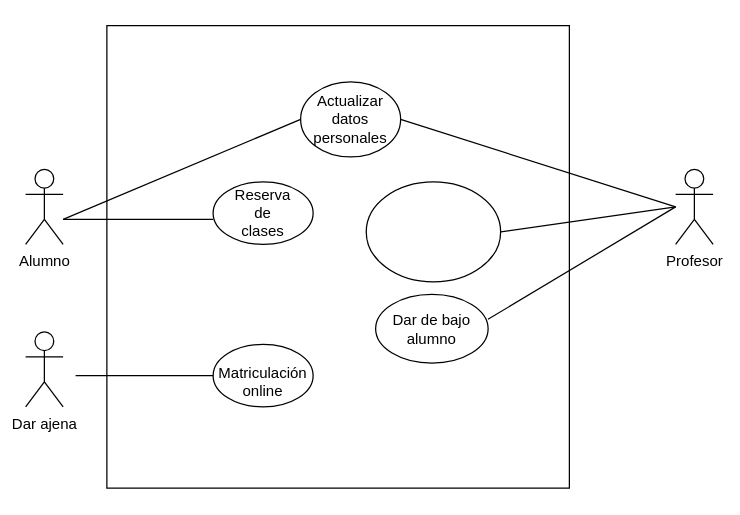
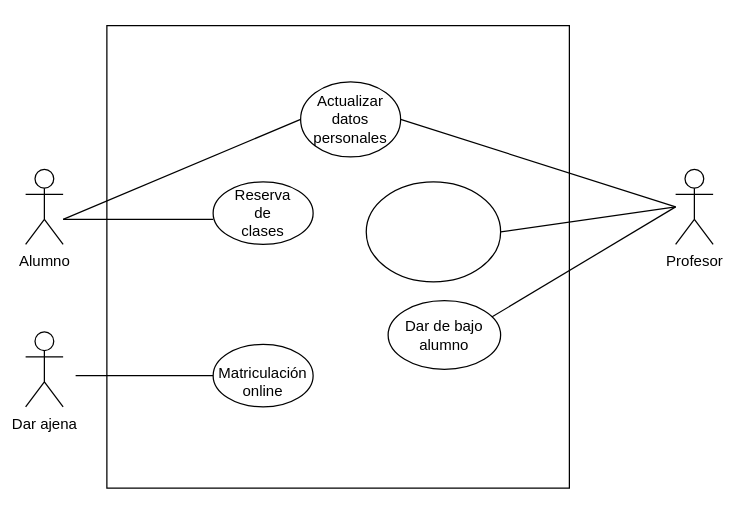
node "Dar de bajo alumno": moved (432, 329) -> (444, 335)
